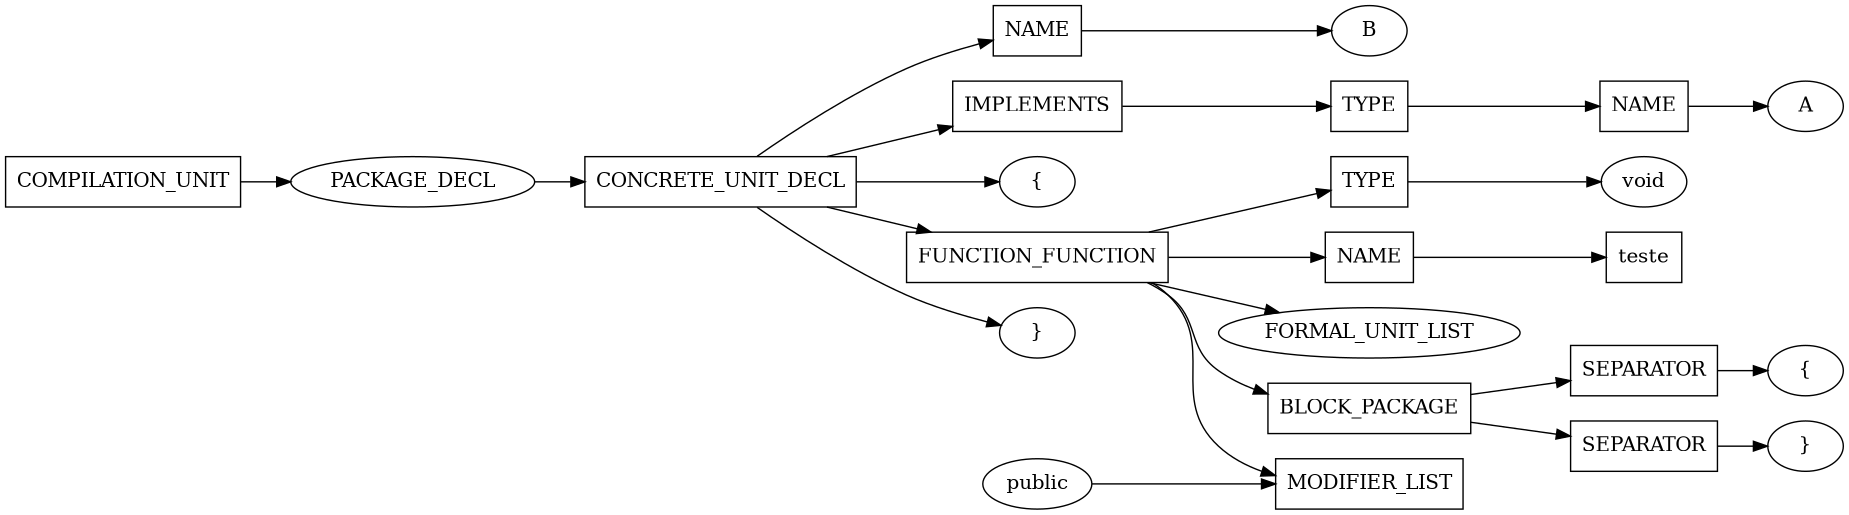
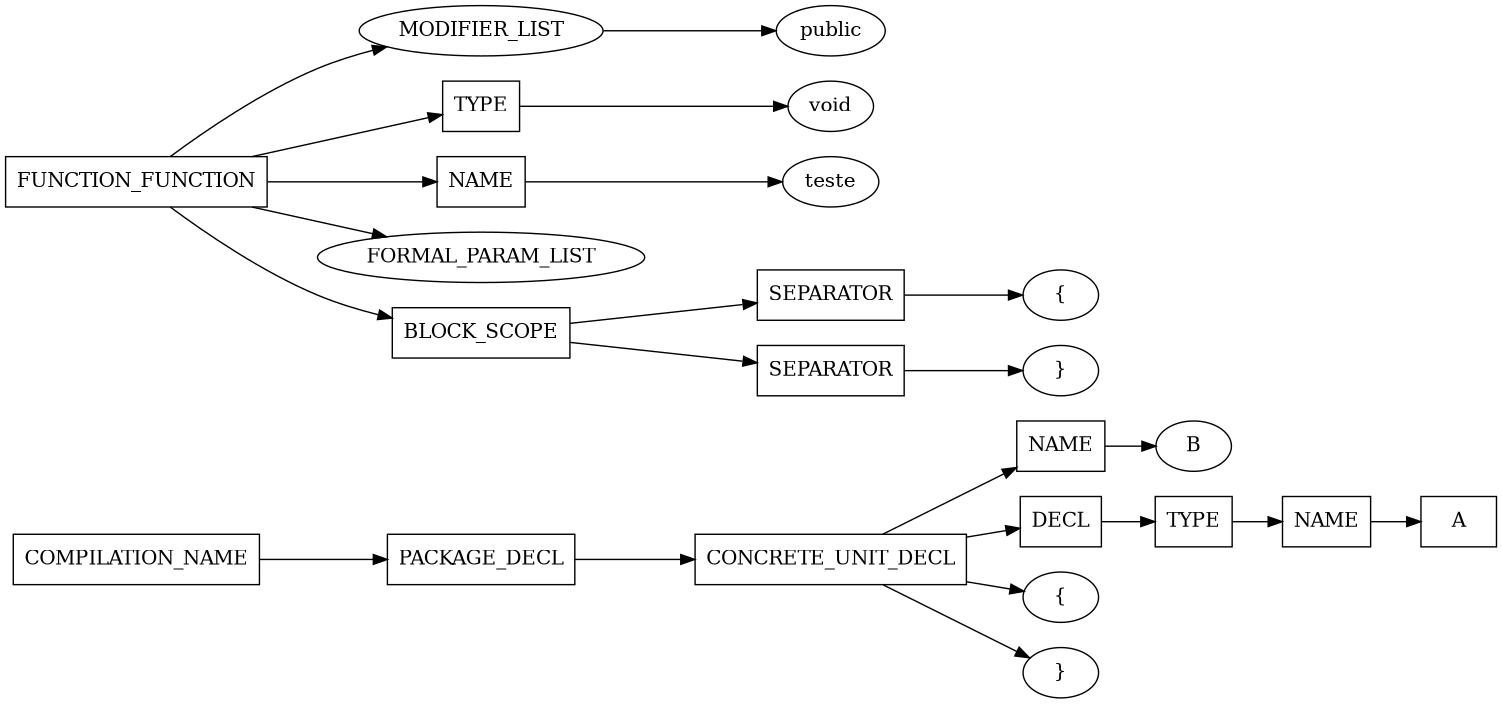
node "IMPLEMENTS": label "IMPLEMENTS" -> "DECL"
node "A": shape ellipse -> box
node "COMPILATION_UNIT": label "COMPILATION_UNIT" -> "COMPILATION_NAME"
node "PACKAGE_DECL": shape ellipse -> box
edge "CONCRETE_UNIT_DECL" -> "FUNCTION_FUNCTION": removed
node "teste": shape box -> ellipse
node "FORMAL_UNIT_LIST": label "FORMAL_UNIT_LIST" -> "FORMAL_PARAM_LIST"
node "BLOCK_PACKAGE": label "BLOCK_PACKAGE" -> "BLOCK_SCOPE"
edge "public" -> "MODIFIER_LIST": reversed
node "MODIFIER_LIST": shape box -> ellipse
